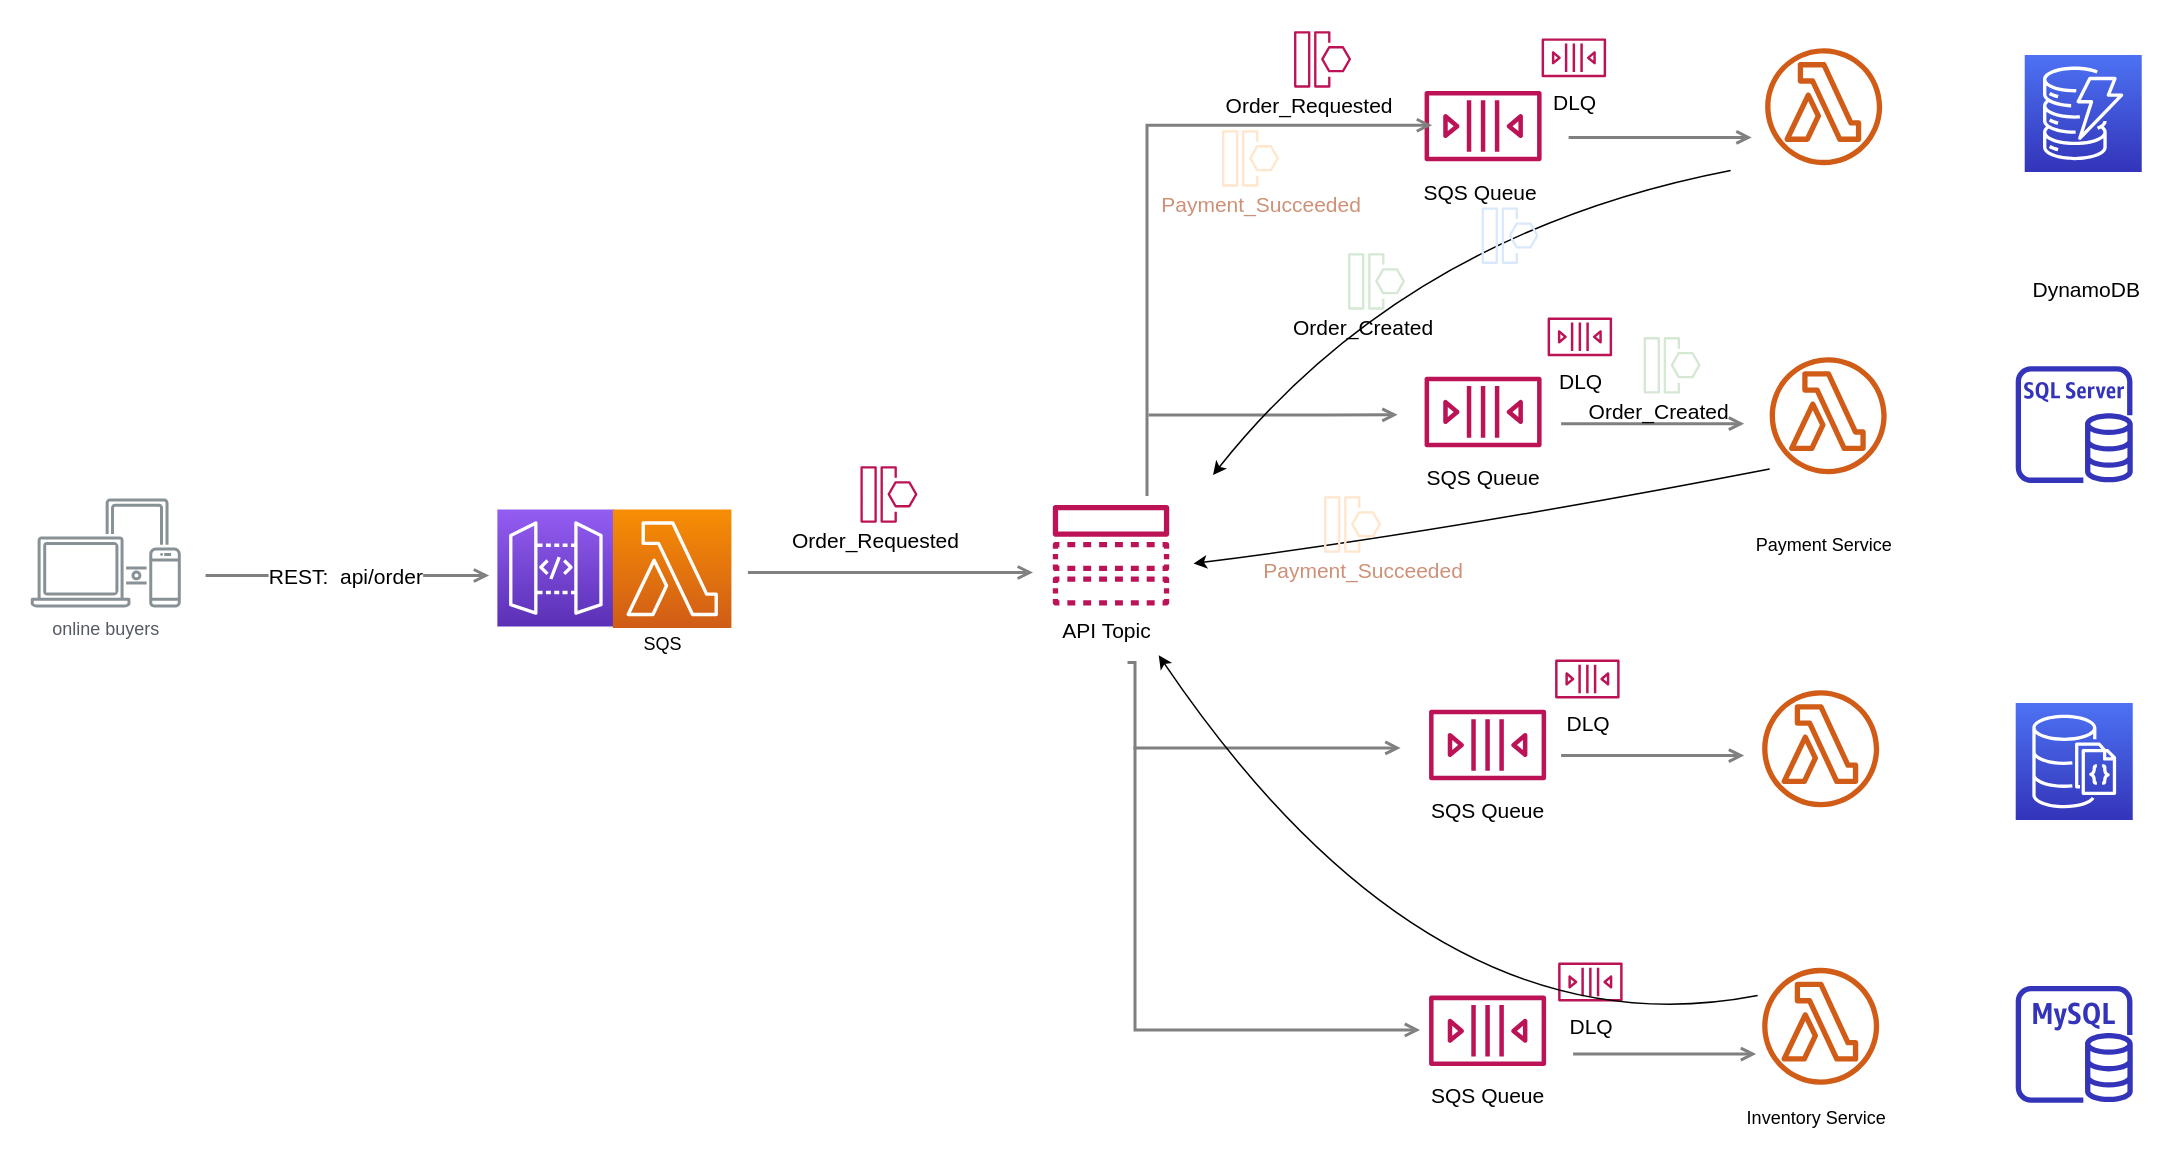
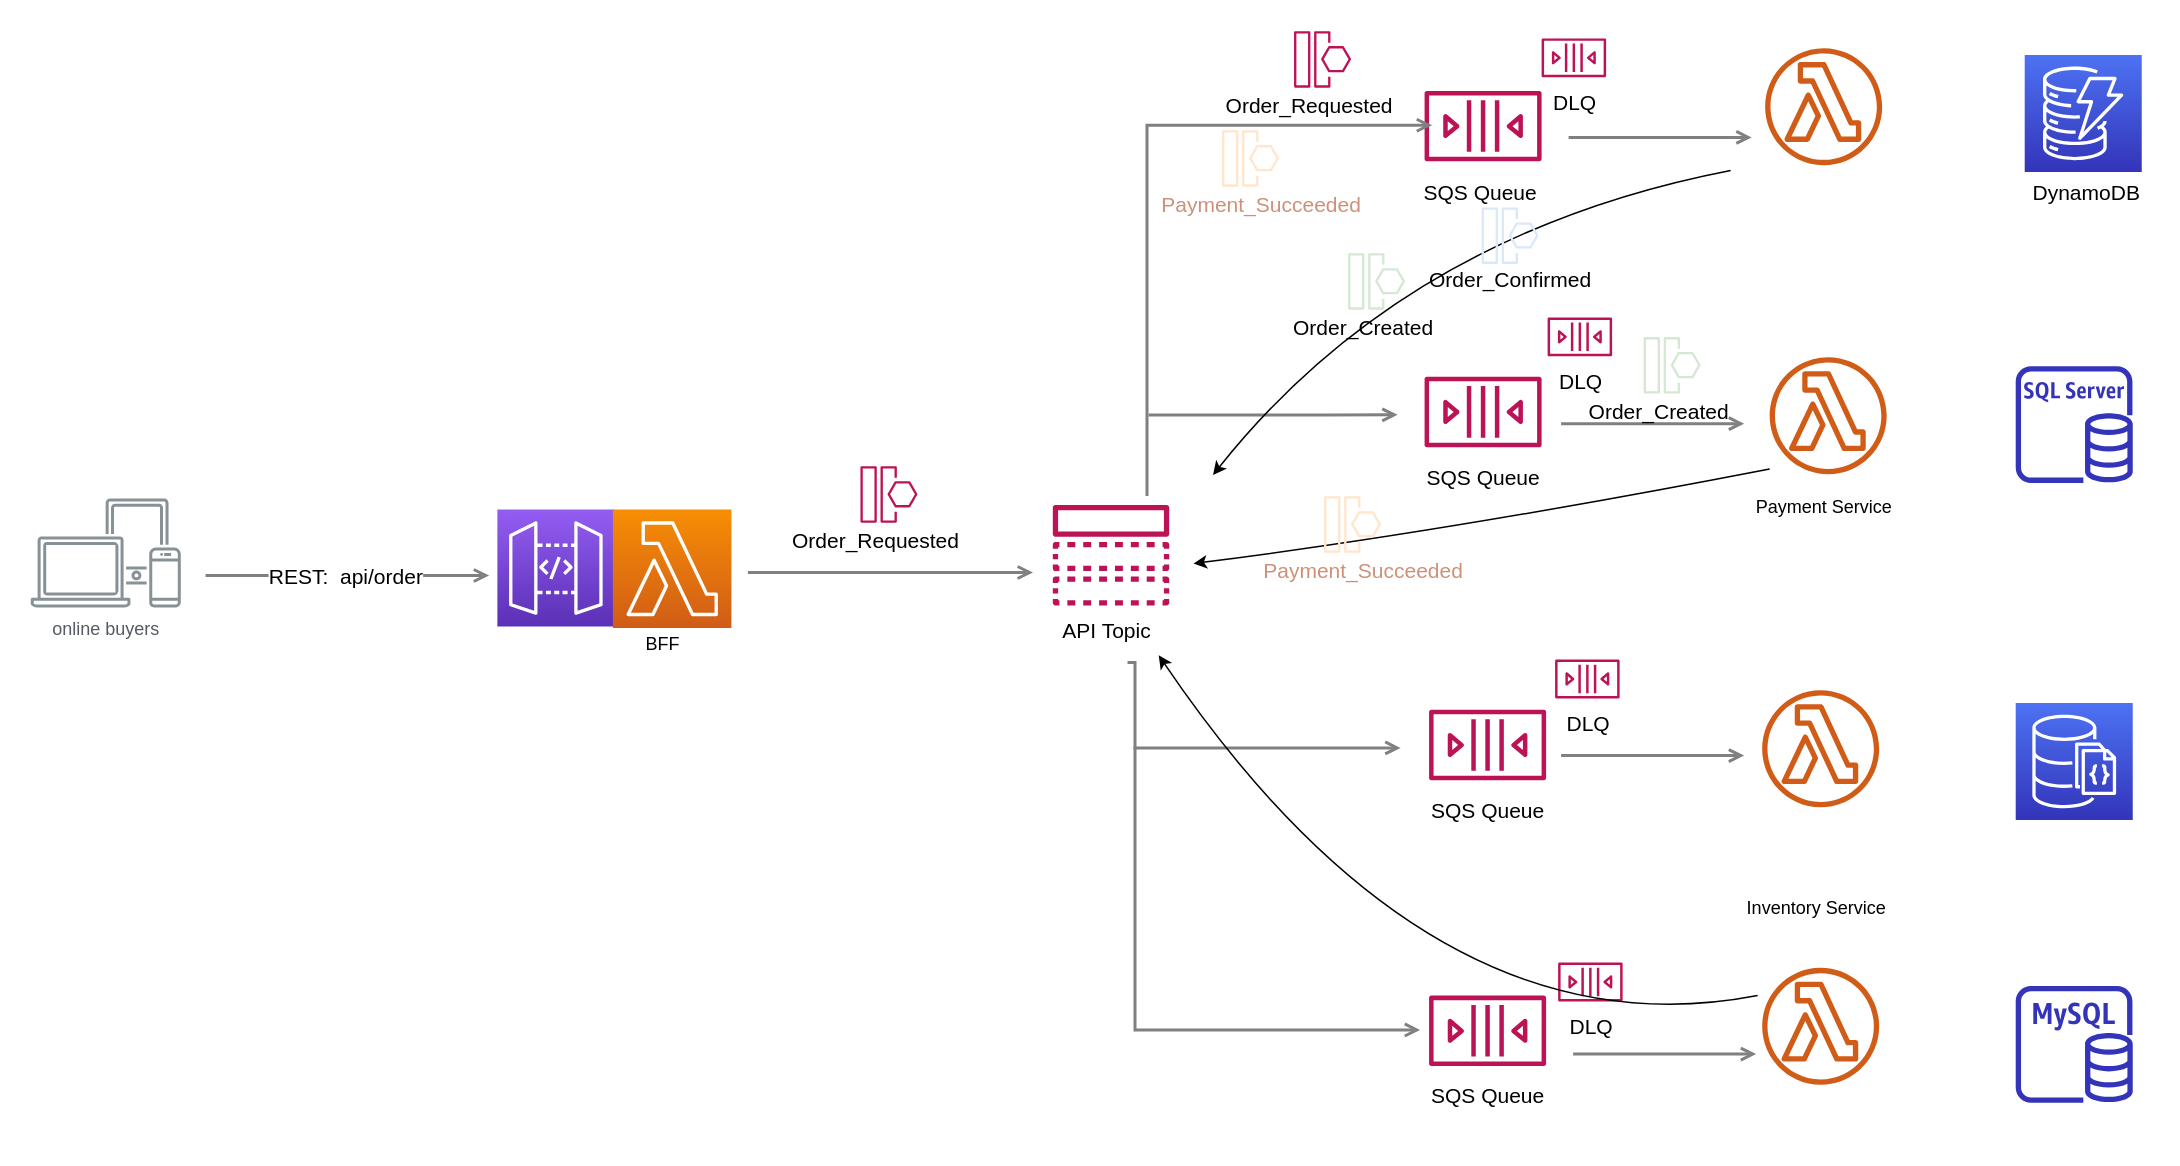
node "Order_Confirmed": added
node "DynamoDB": moved (2086, 290) -> (2086, 193)
node "Payment Service": moved (1823, 545) -> (1823, 507)
node "SQS": label "SQS" -> "BFF"
node "Inventory Service": moved (1816, 1118) -> (1816, 908)
